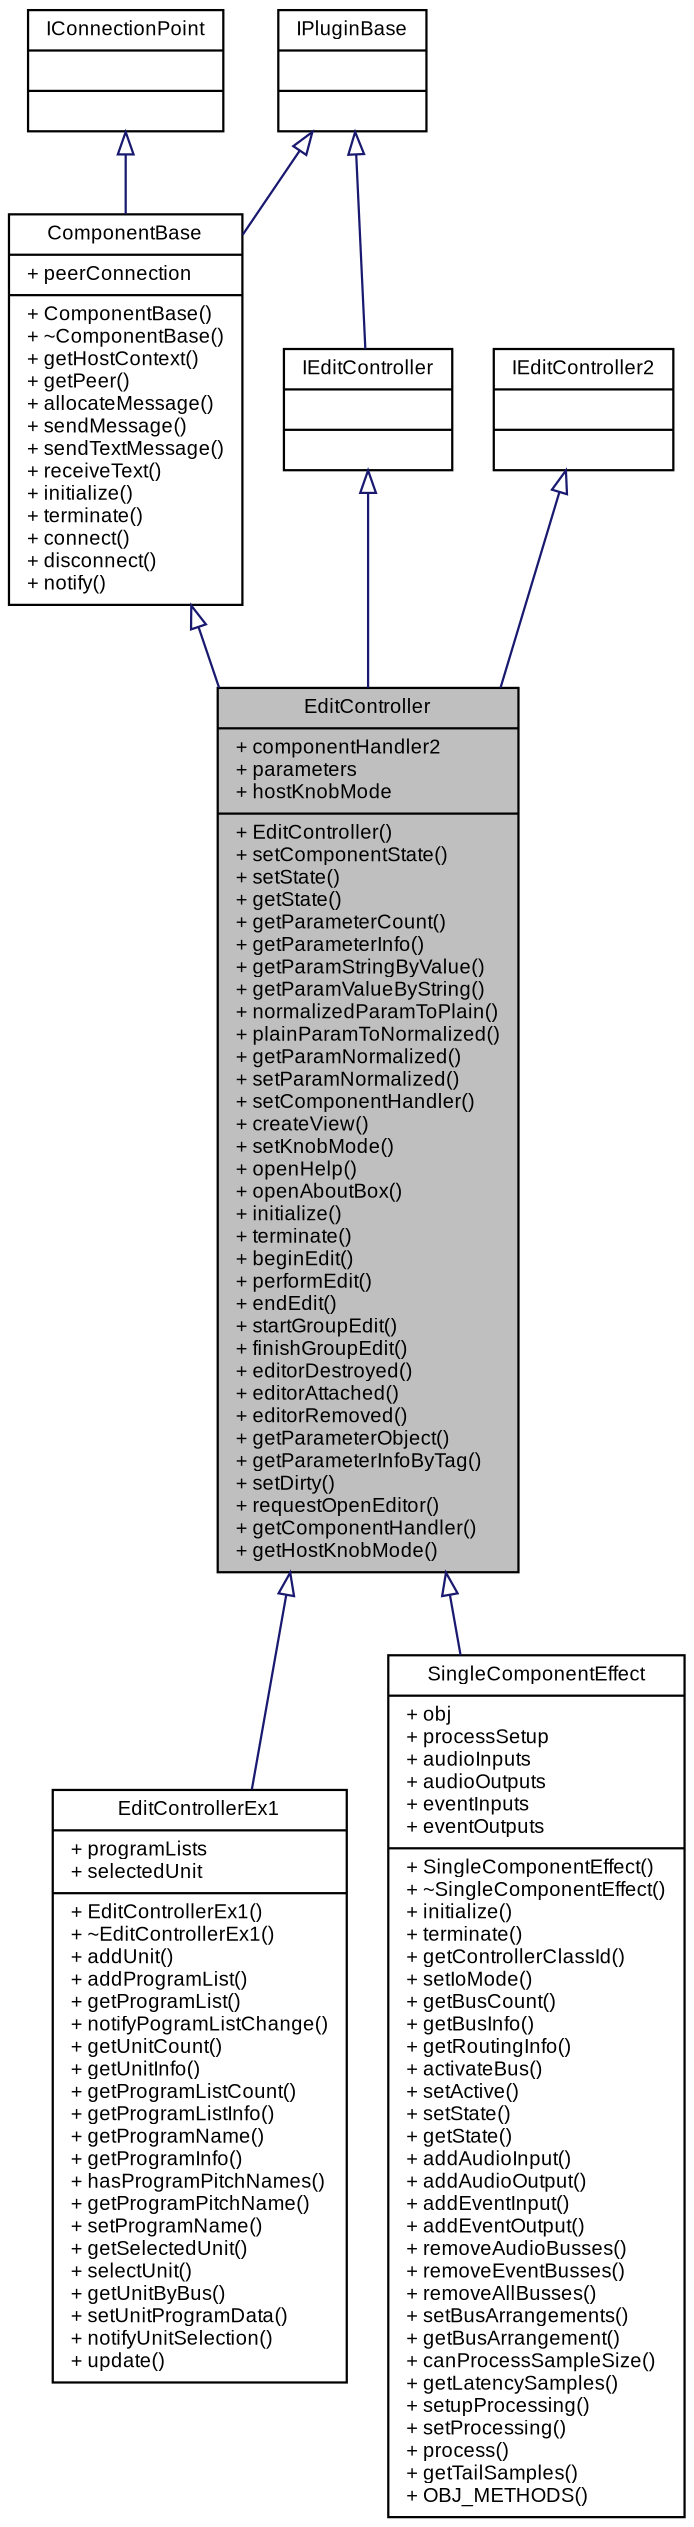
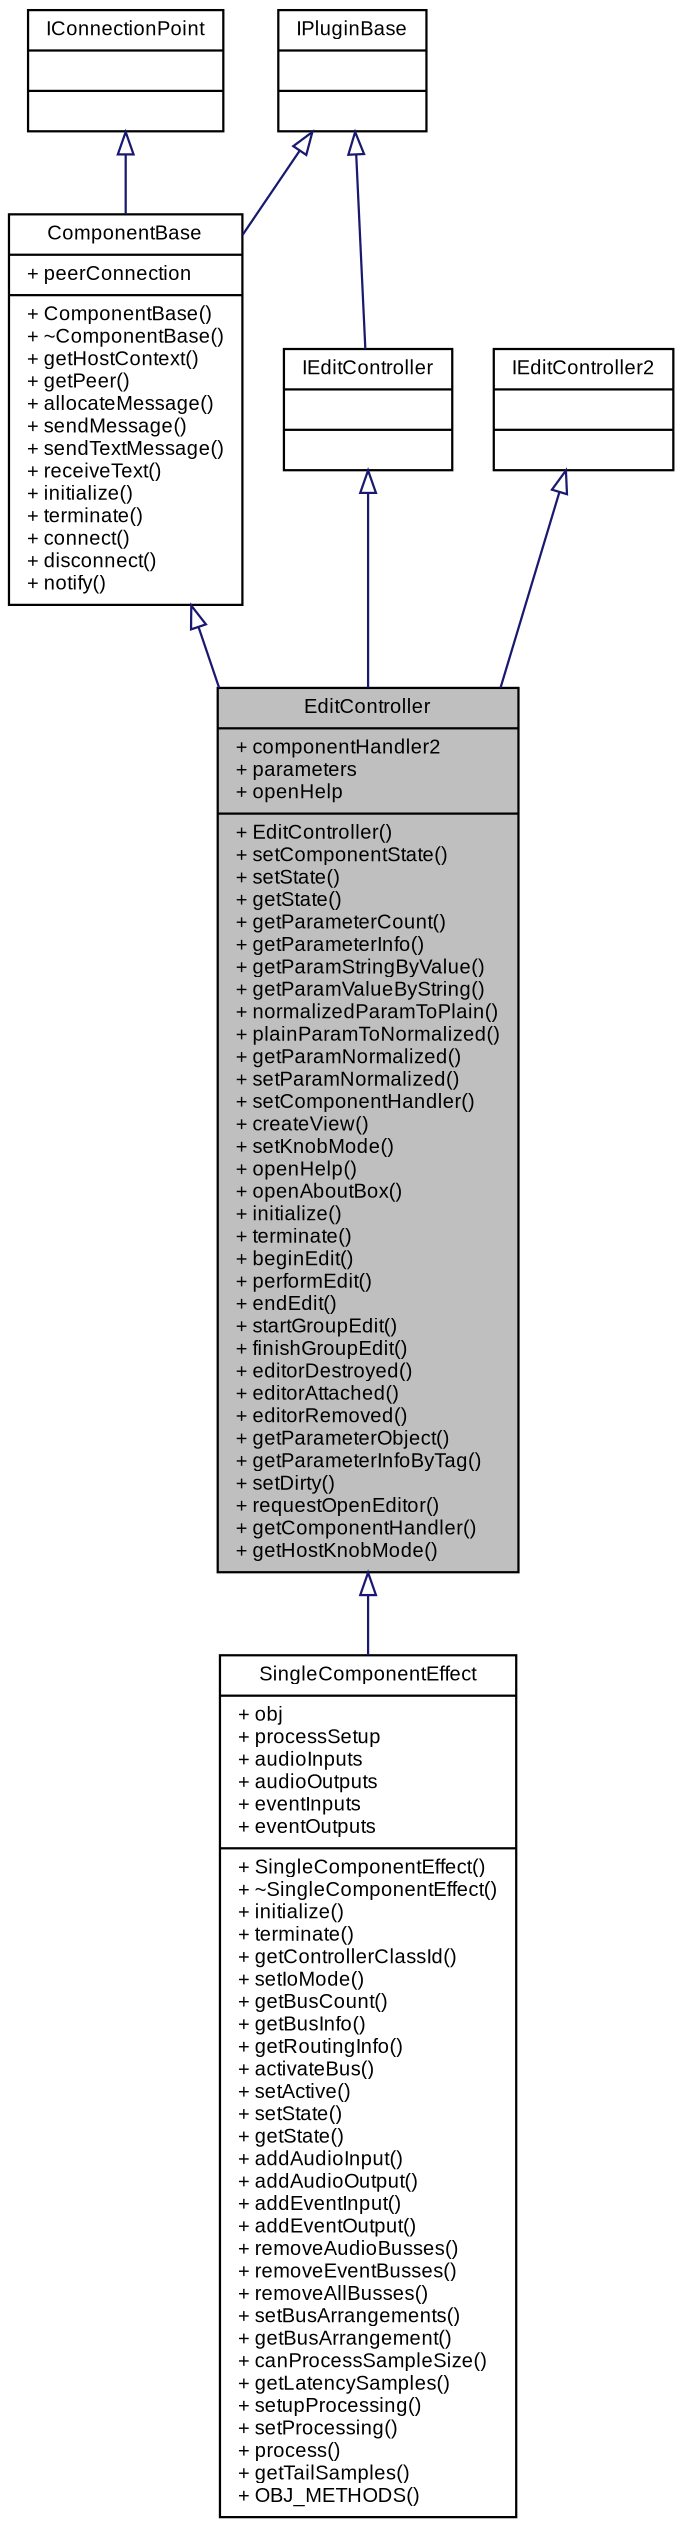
node "EditController": text "+ hostKnobMode" -> "+ openHelp"
node "EditControllerEx1": removed
